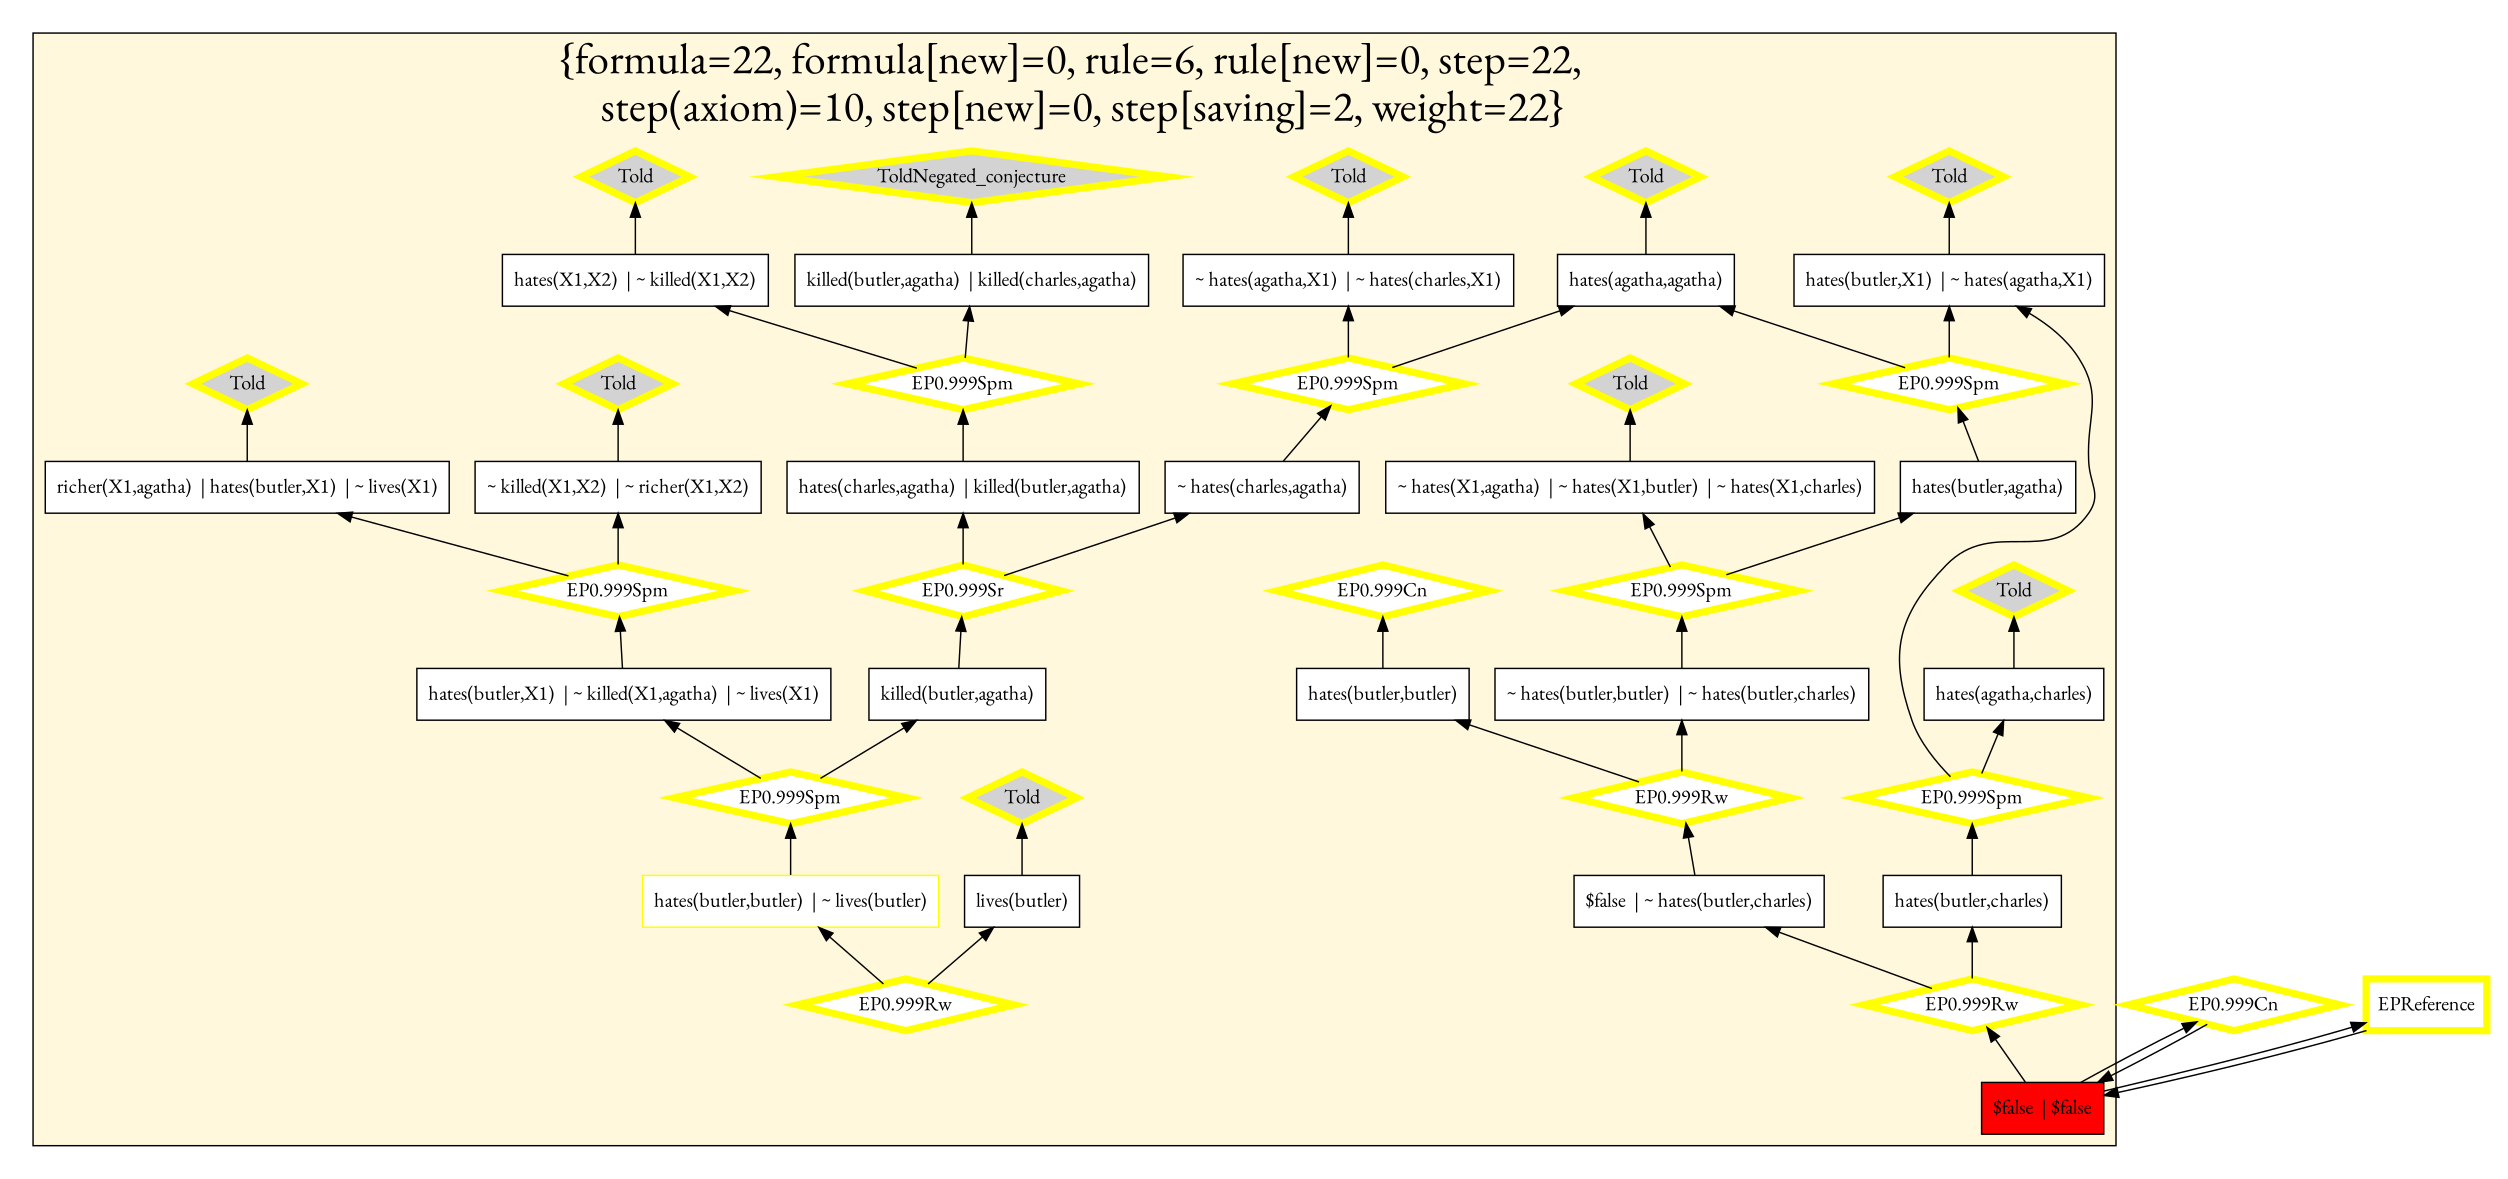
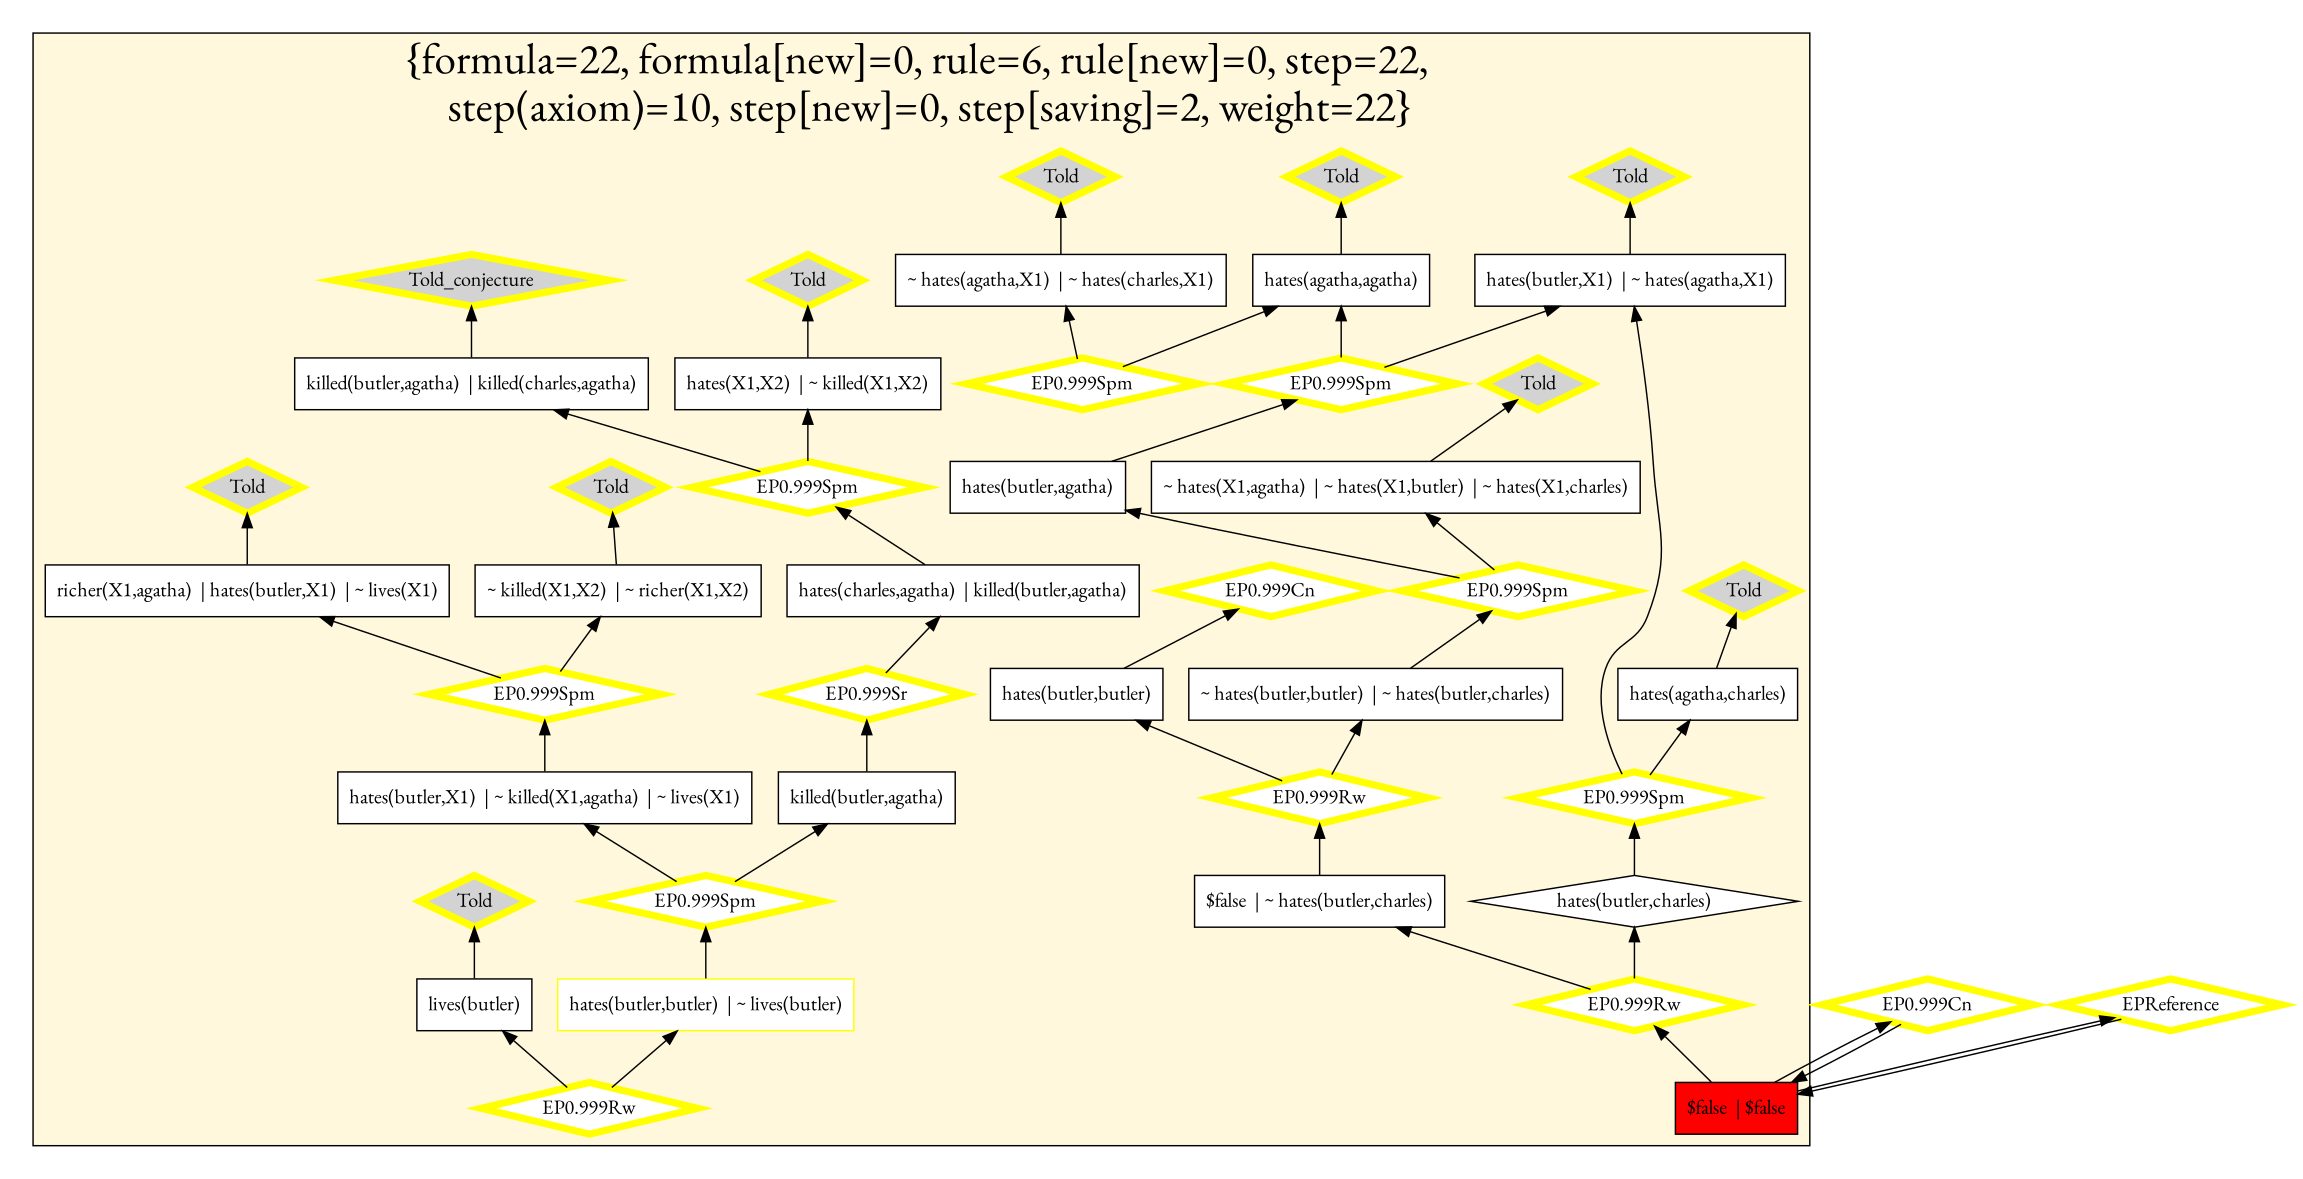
node "ToldNegated_conjecture": label "ToldNegated_conjecture" -> "Told_conjecture"
node "~ hates(charles,agatha)": removed
node "hates(butler,charles)": shape box -> diamond
node "EPReference": shape box -> diamond
